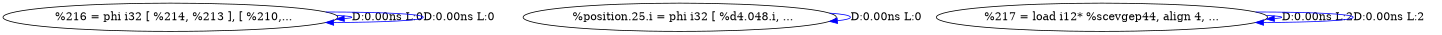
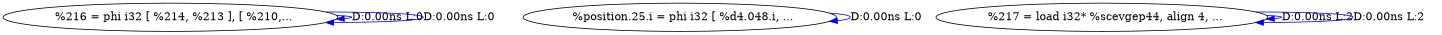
node "%217 = load i12* %scevgep44, align 4, ...": label "%217 = load i12* %scevgep44, align 4, ..." -> "%217 = load i32* %scevgep44, align 4, ..."
